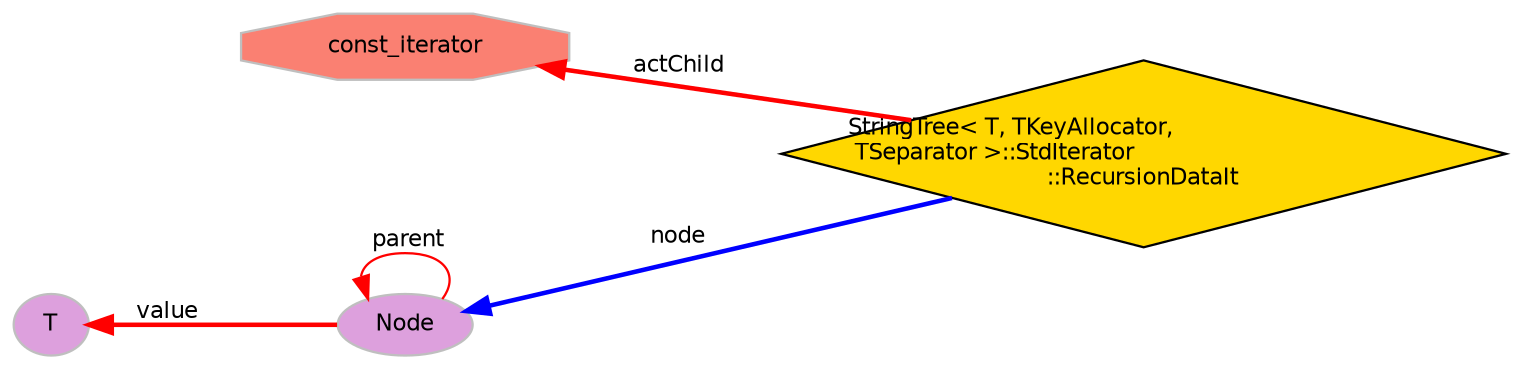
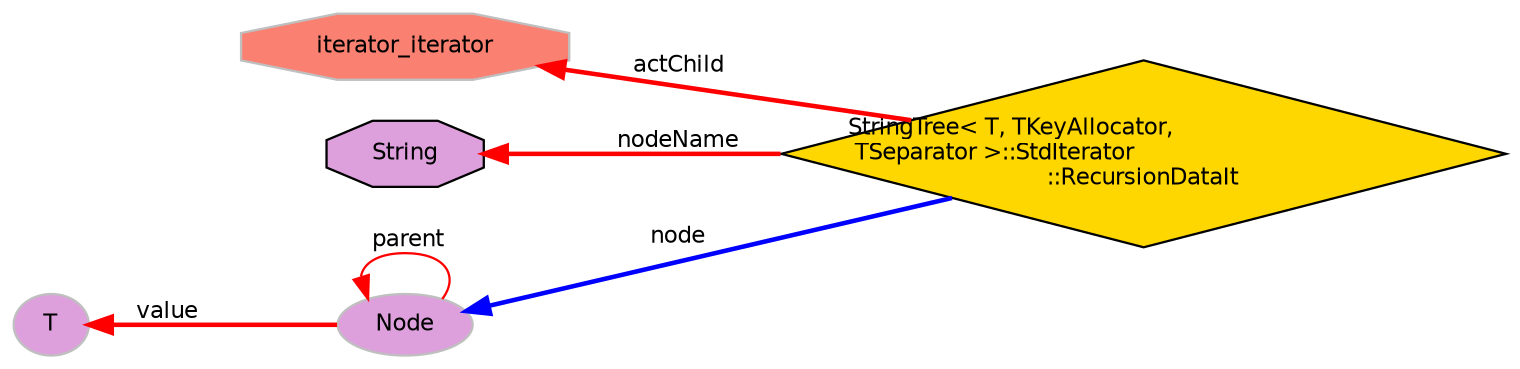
node "const_iterator": label "const_iterator" -> "iterator_iterator"
node "String": added
